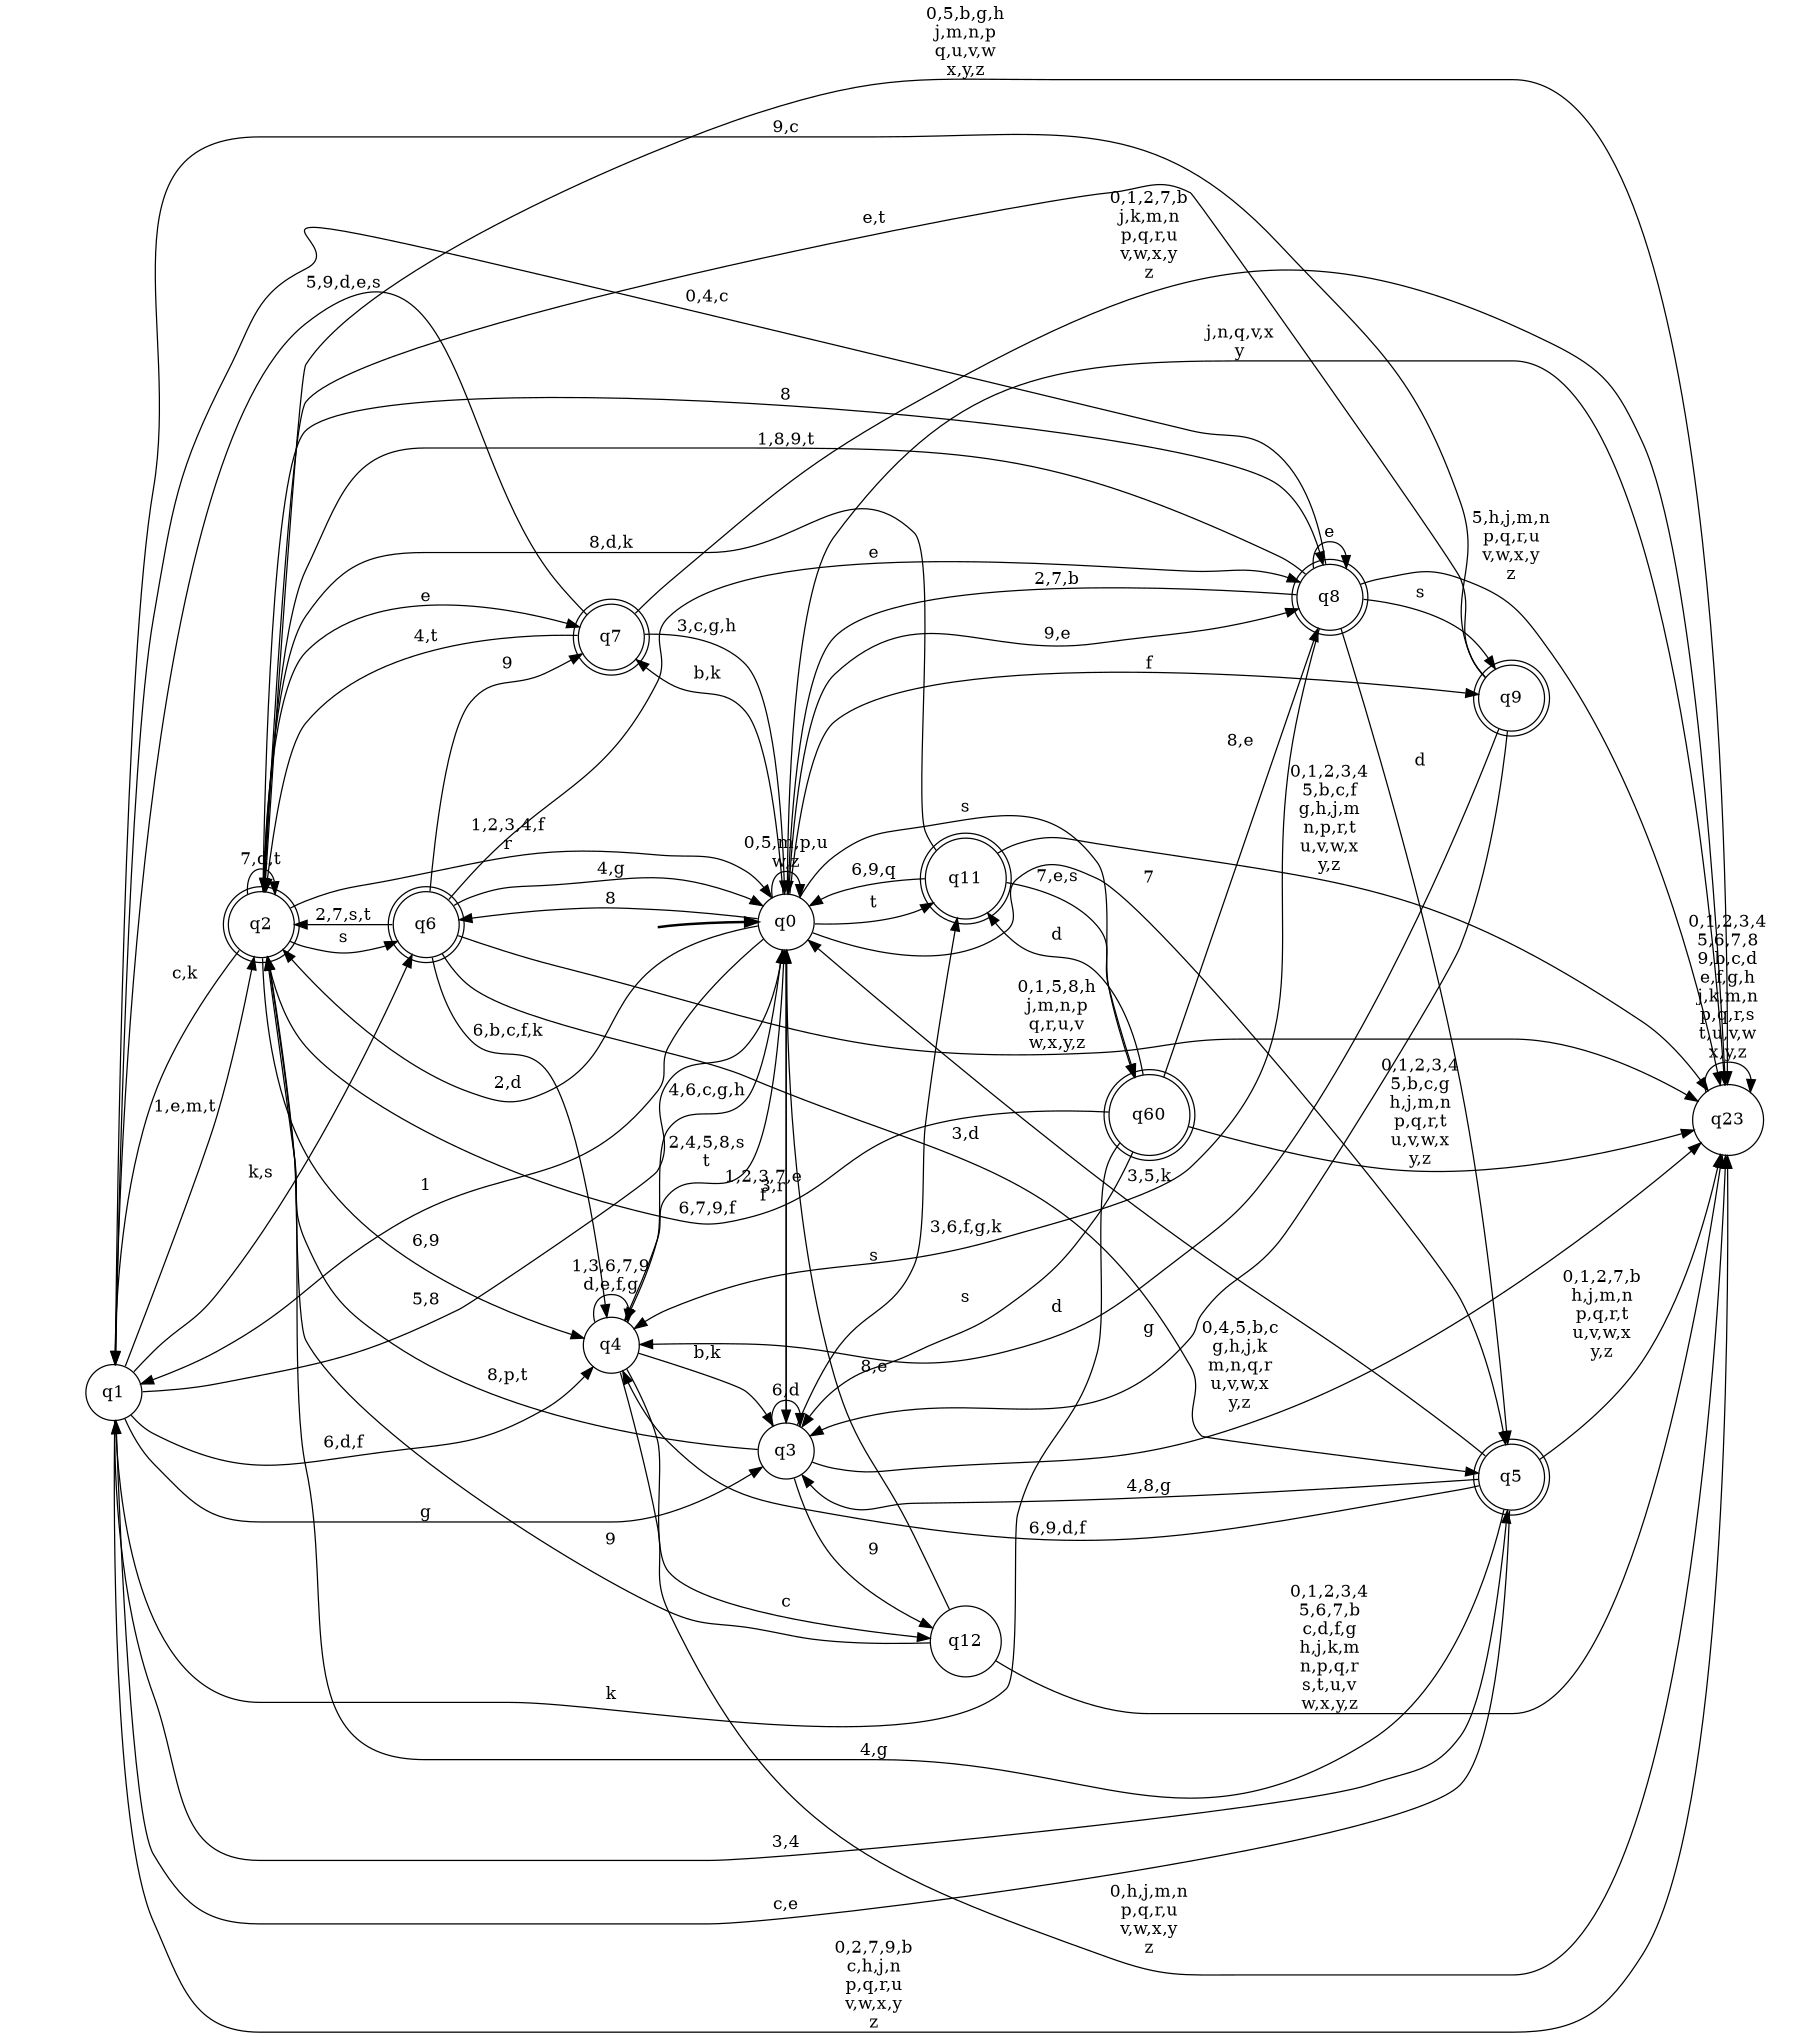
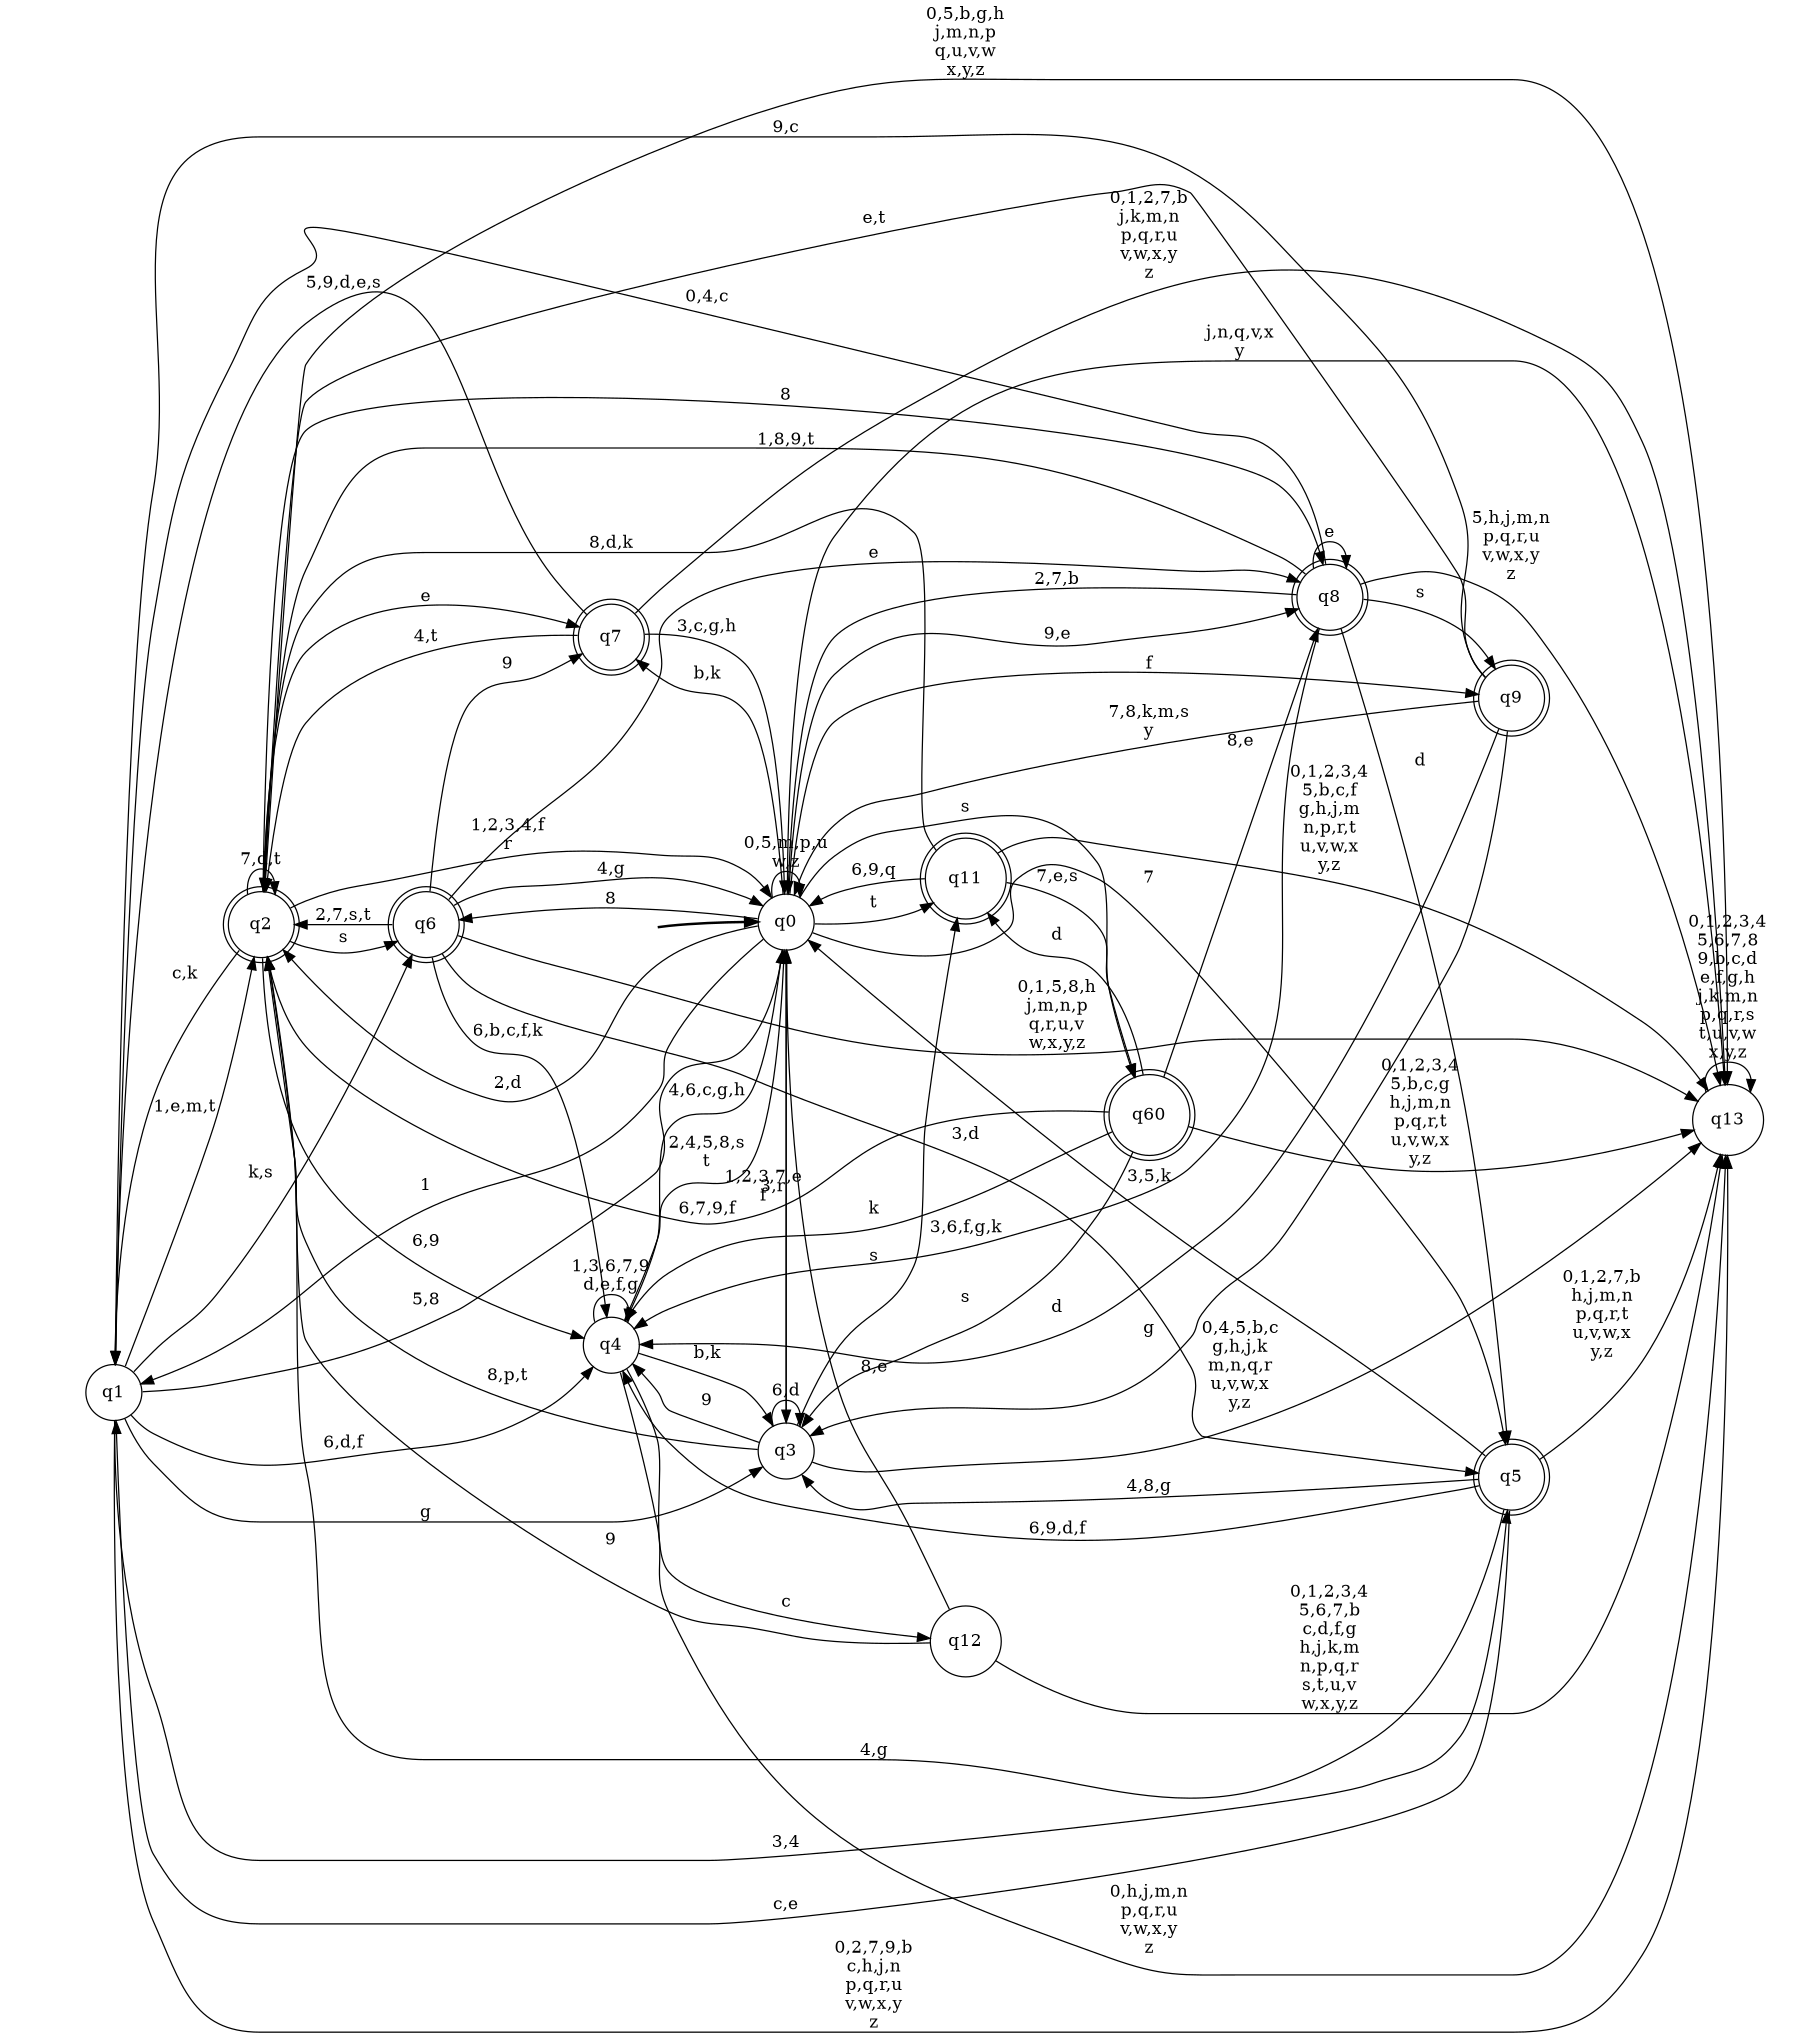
edge "q9" -> "q0": added, label "7,8,k,m,s y"
node "q23": label "q23" -> "q13"
edge "q3" -> "q12": now "q3" -> "q4"
edge "q60" -> "q1": now "q60" -> "q4"
